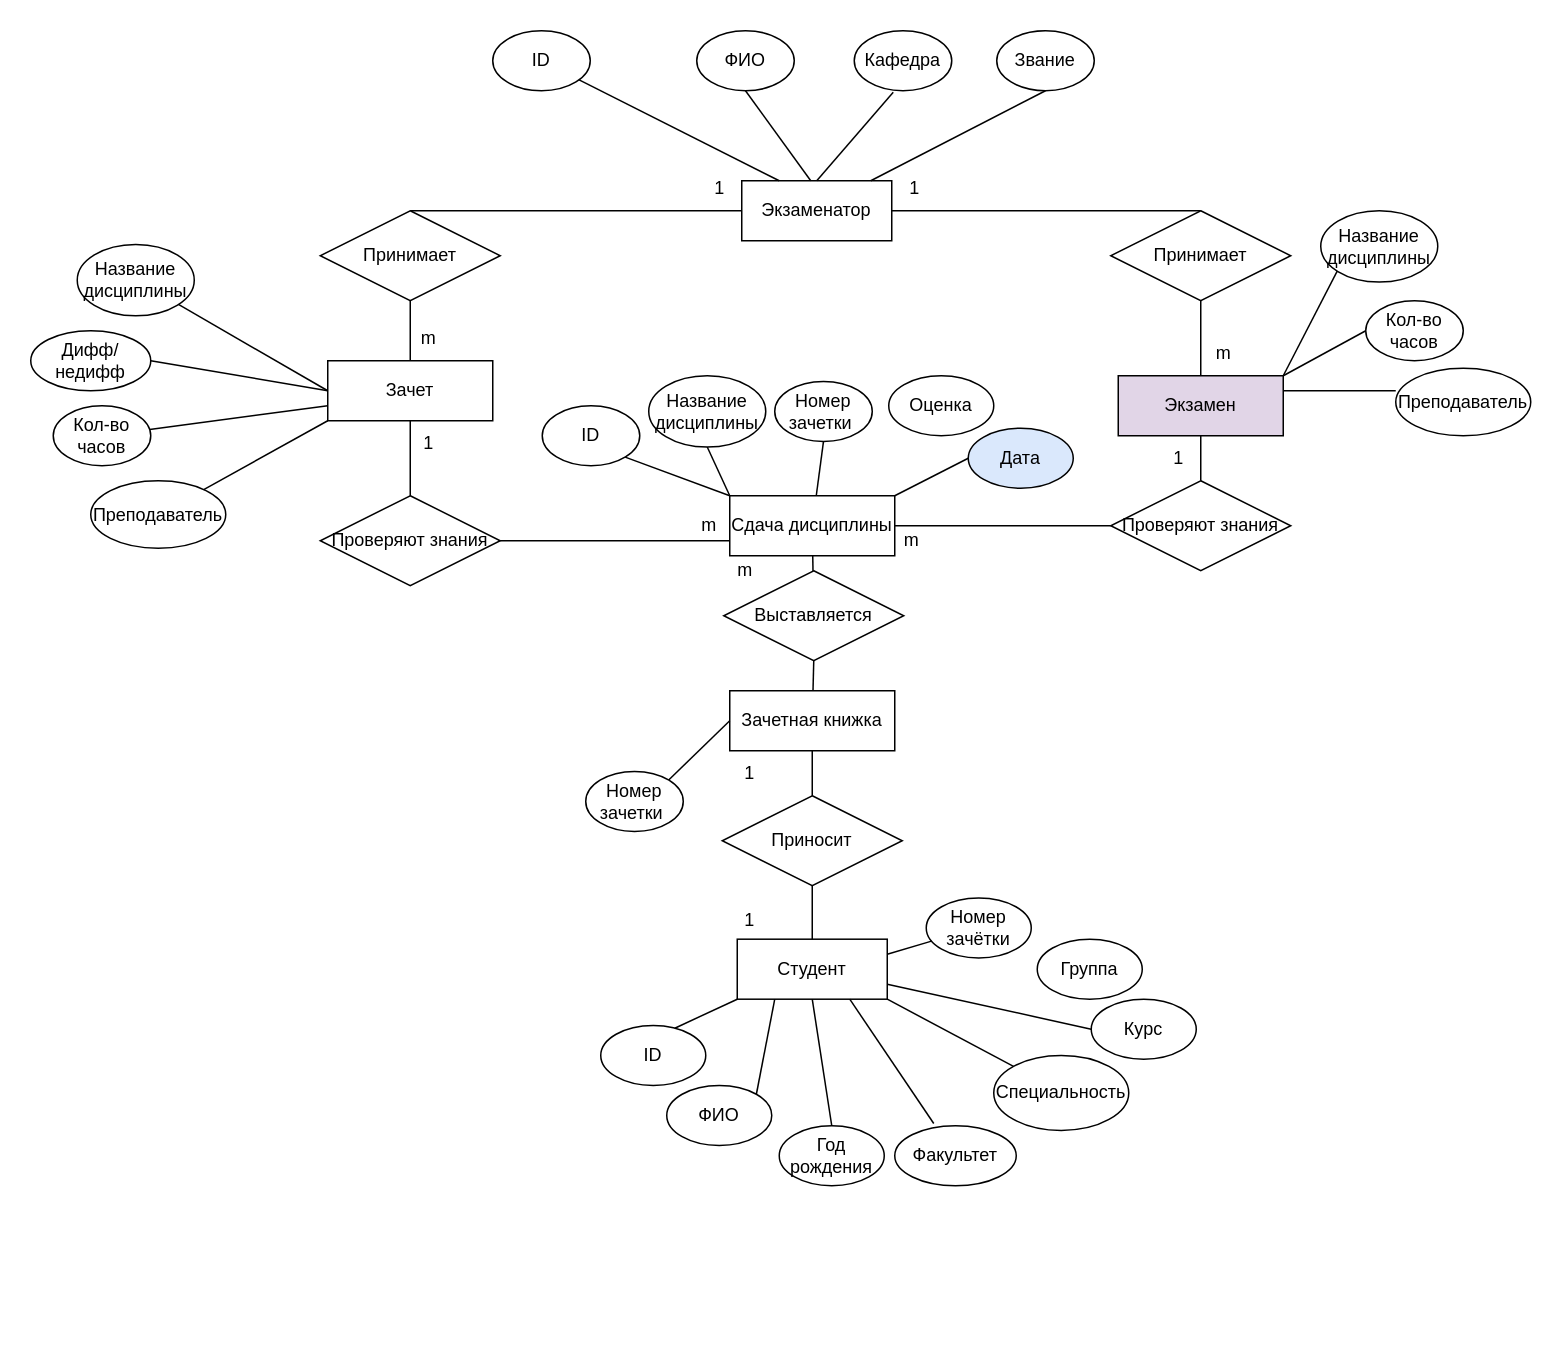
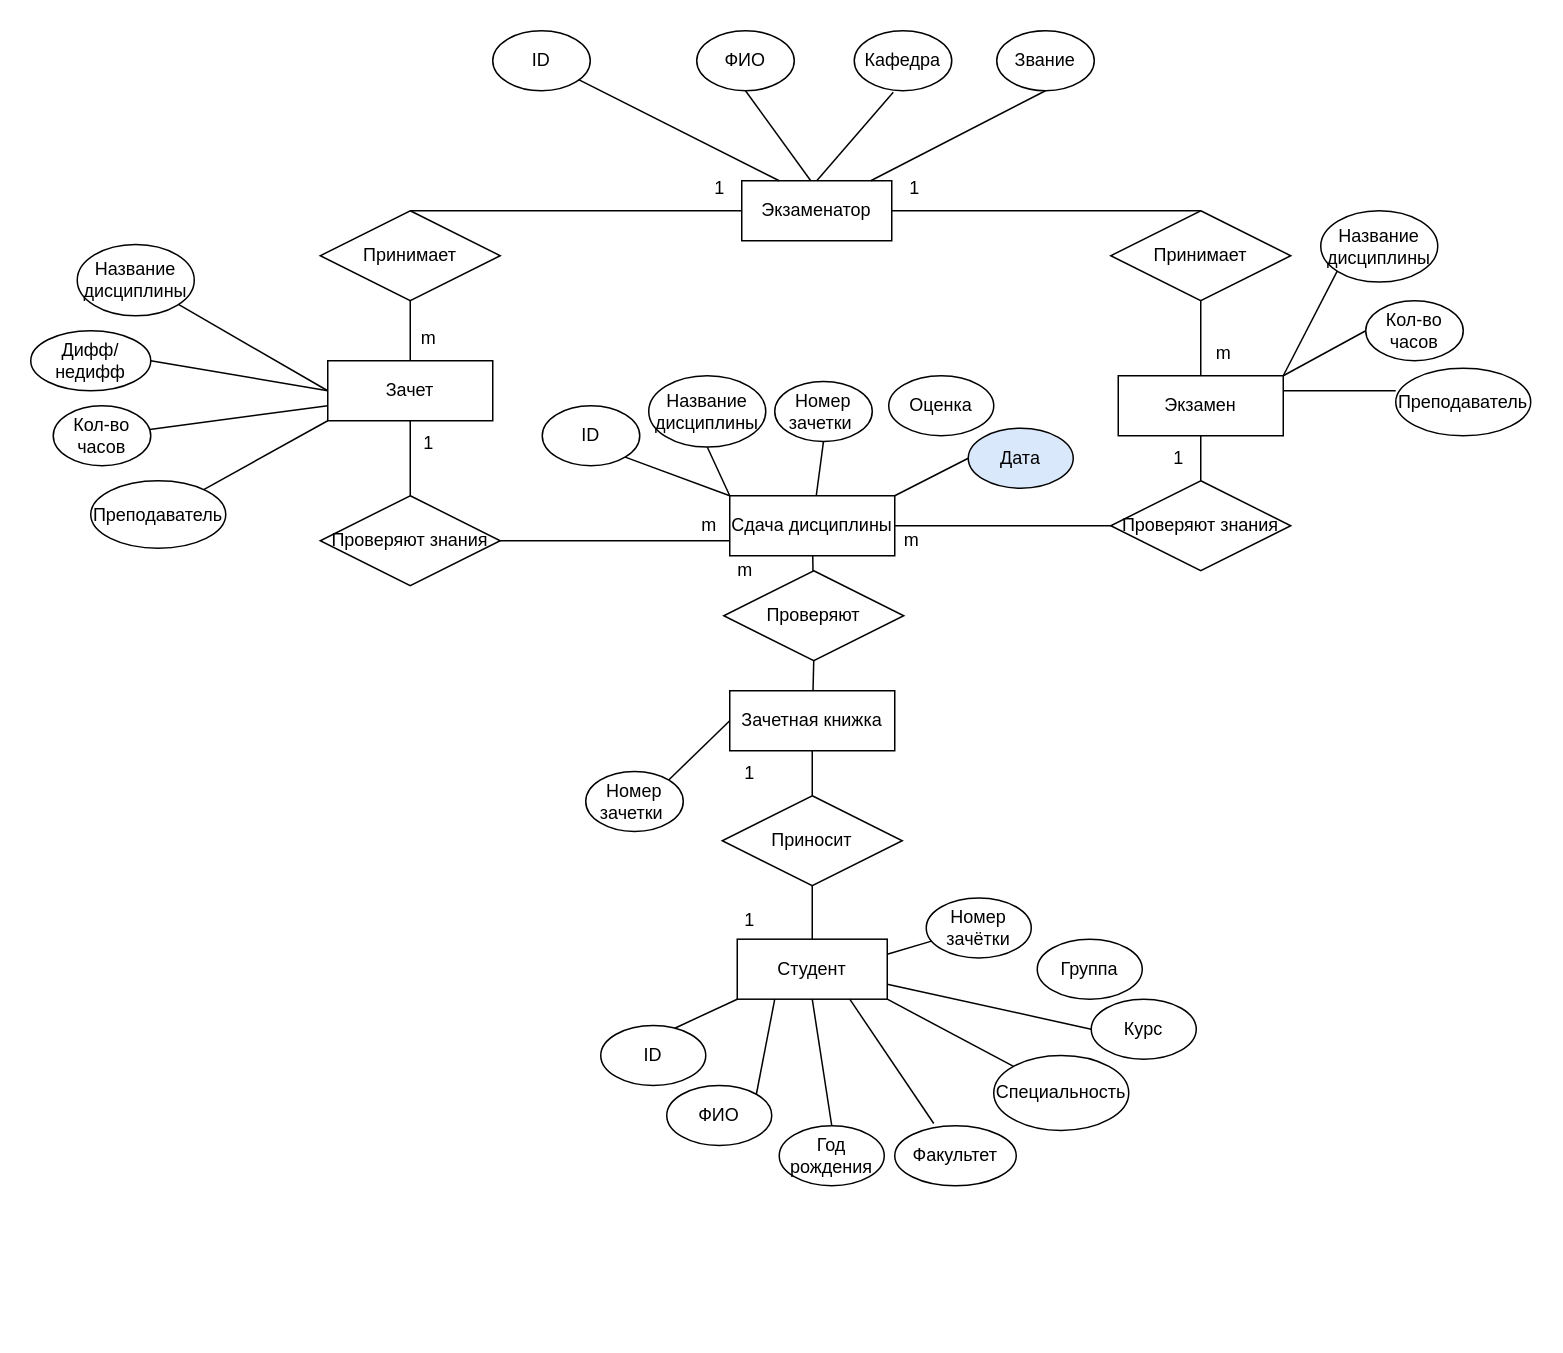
node "Экзамен": fillcolor #e1d5e7 -> #ffffff
node "Выставляется": label "Выставляется" -> "Проверяют"
